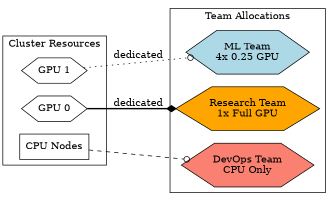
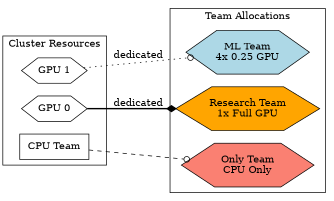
node "CPU Nodes": label "CPU Nodes" -> "CPU Team"
node "DevOps Team CPU Only": label "DevOps Team CPU Only" -> "Only Team CPU Only"
